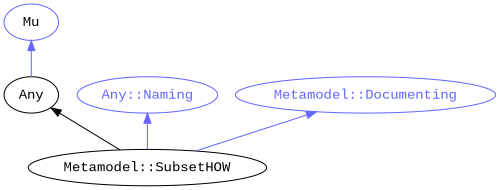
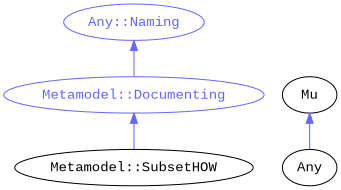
node "Mu": color #6666ff -> #000000
edge "Metamodel::SubsetHOW" -> "Any": removed
edge "Metamodel::SubsetHOW" -> "Any::Naming": now "Metamodel::Documenting" -> "Any::Naming"
